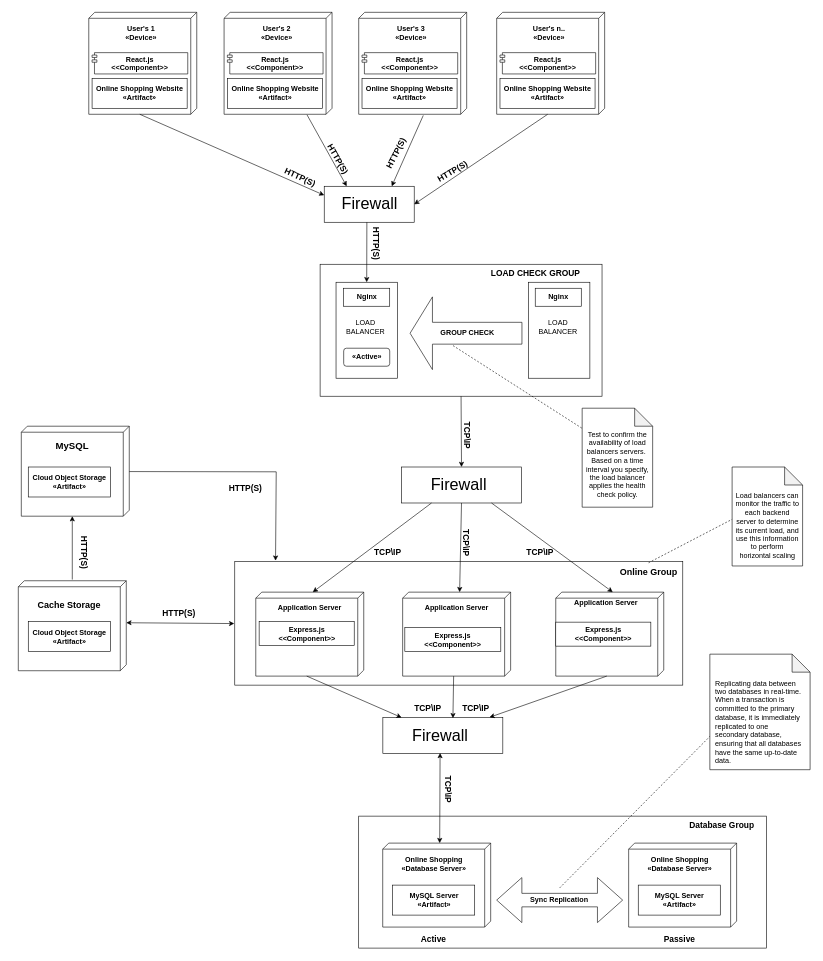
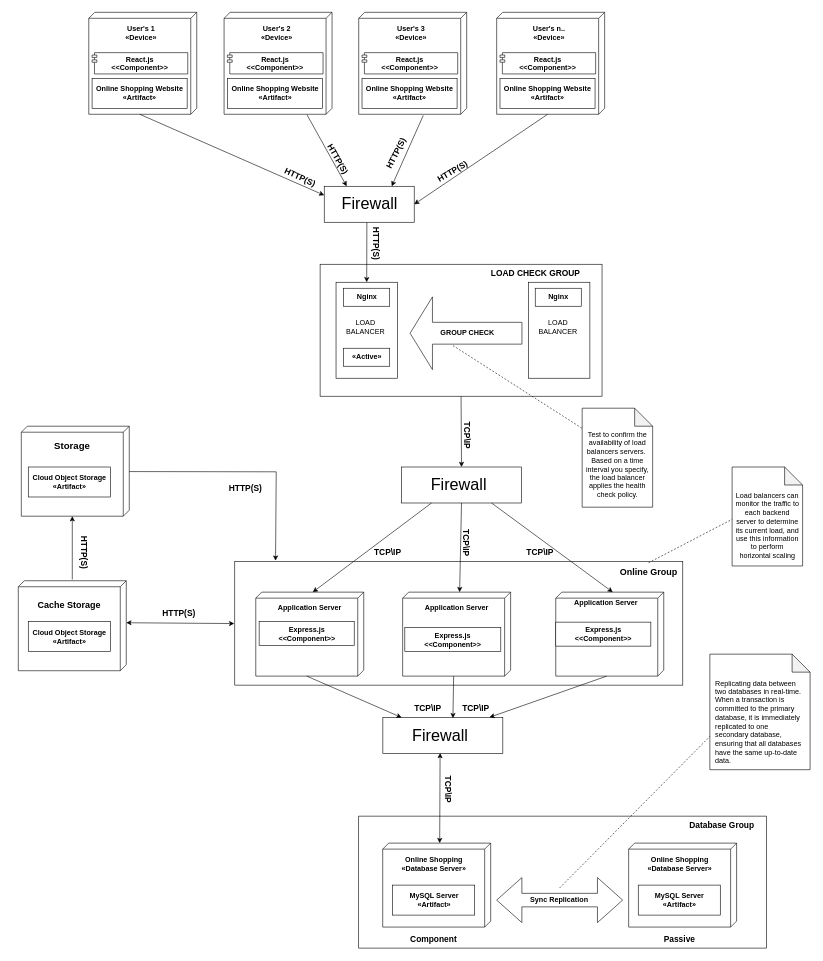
node "«Active»": shape rounded rectangle -> rectangle
node "MySQL": label "MySQL" -> "Storage"
node "Active": label "Active" -> "Component"
